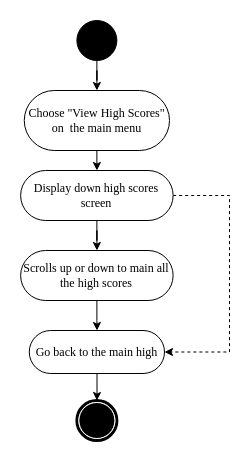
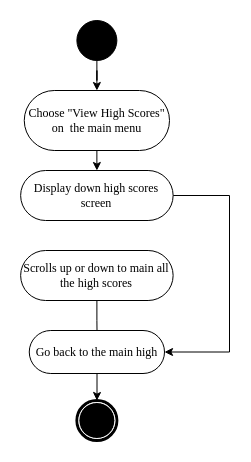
edge "Display down high scores screen" -> "Scrolls up or down to main all the high scores": removed
edge "Display down high scores screen" -> "Go back to the main high": style dashed -> solid
edge "Scrolls up or down to main all the high scores" -> "Go back to the main high": arrowhead classic -> none
